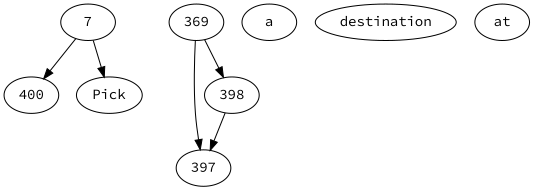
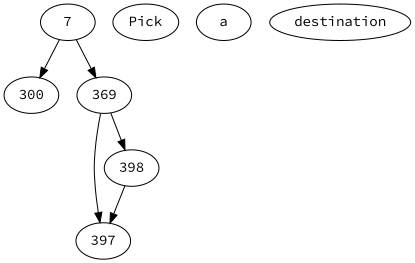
node "at": removed
edge "7" -> "Pick": now "7" -> "369"
node "400": label "400" -> "300"
